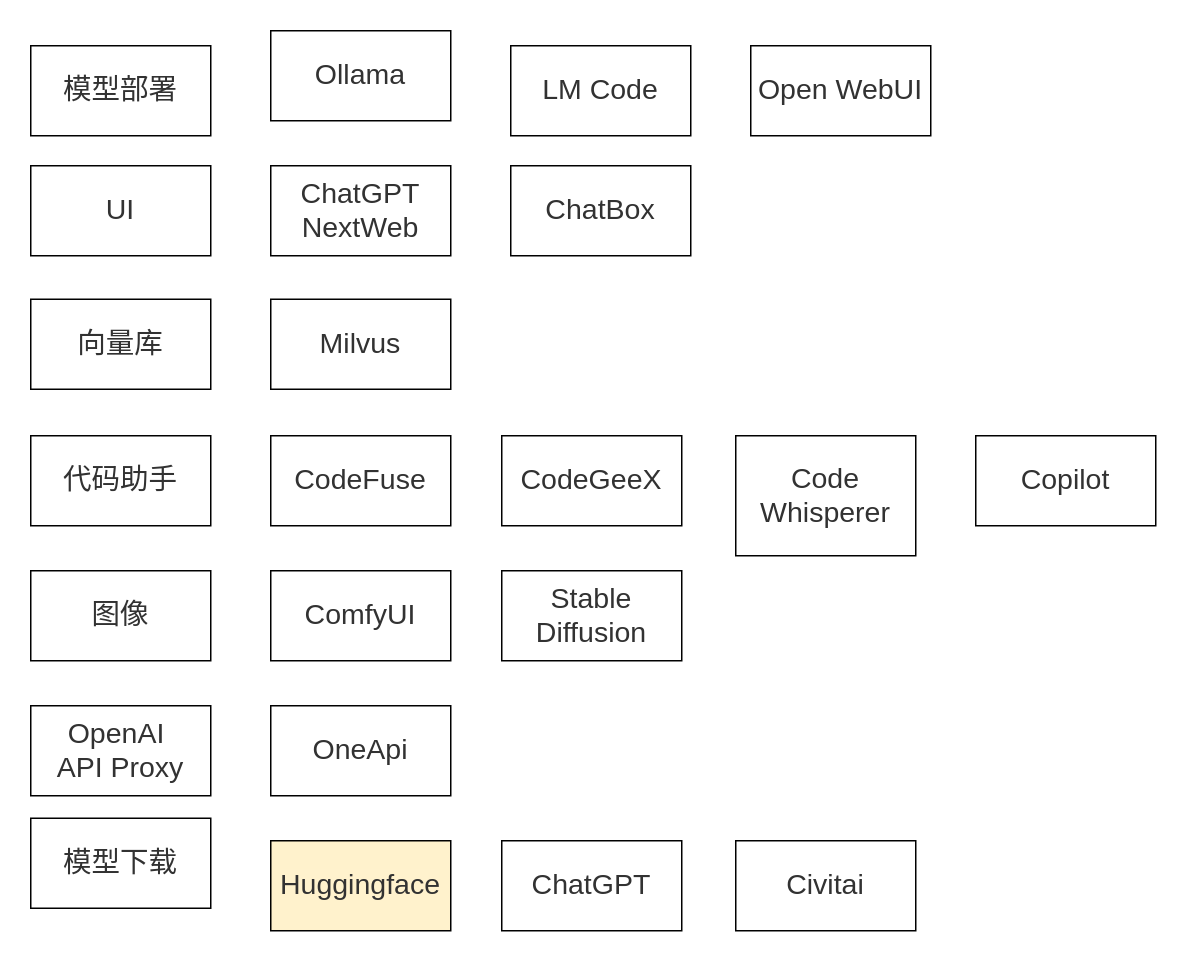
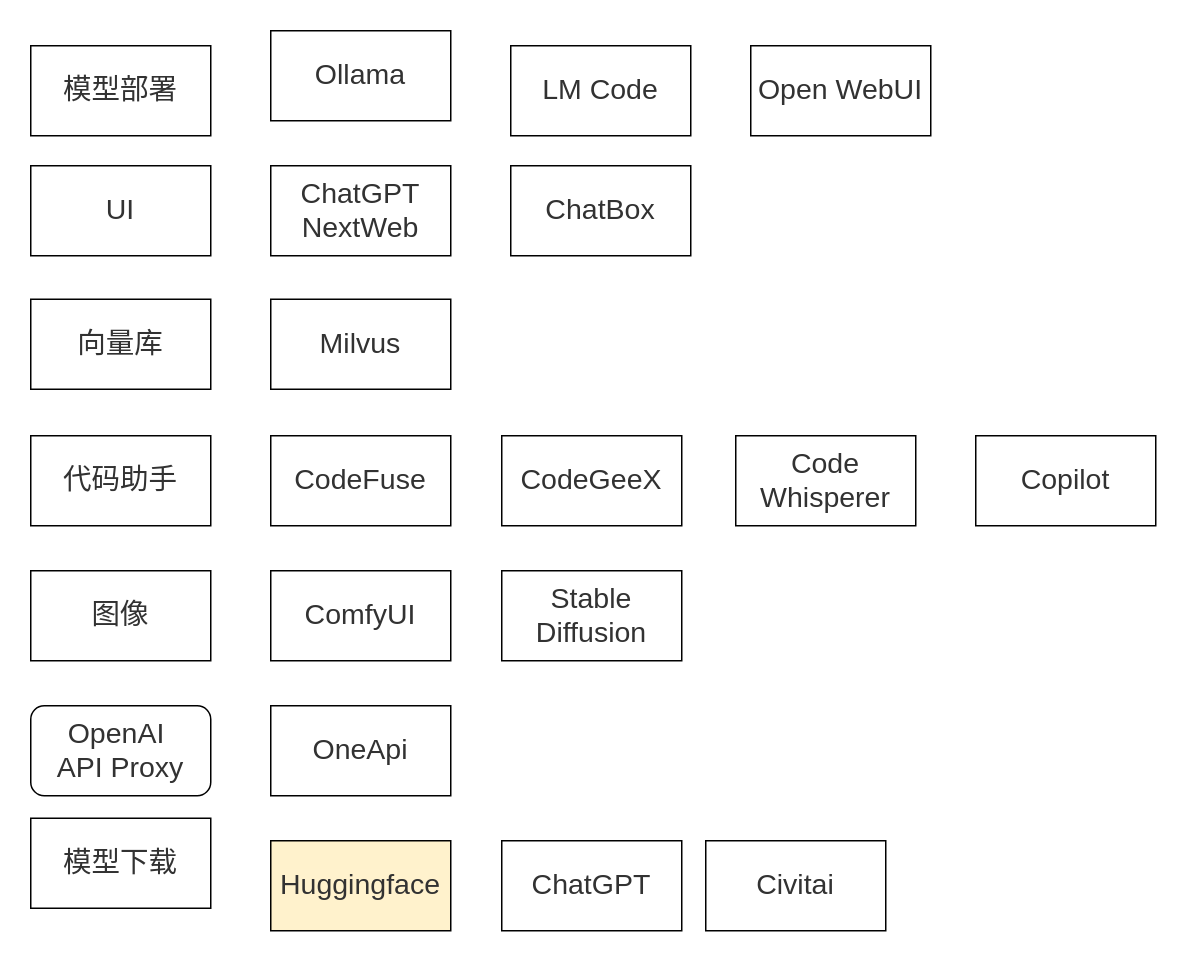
node "Code Whisperer": size 180x120 -> 180x90
node "OpenAI API Proxy": shape rectangle -> rounded rectangle
node "Civitai": moved (826, 886) -> (796, 886)
